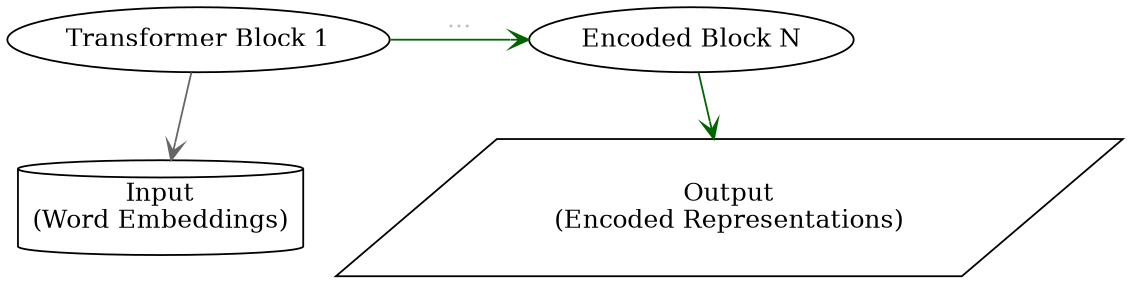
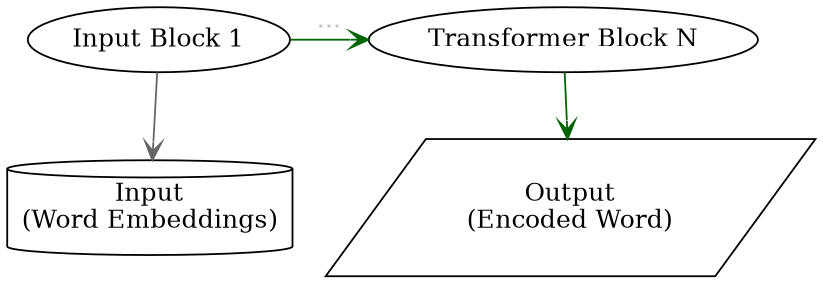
node "Transformer Block 1": label "Transformer Block 1" -> "Input Block 1"
node "Encoded Block N": label "Encoded Block N" -> "Transformer Block N"
node "Output (Encoded Representations)": label "Output (Encoded Representations)" -> "Output (Encoded Word)"
